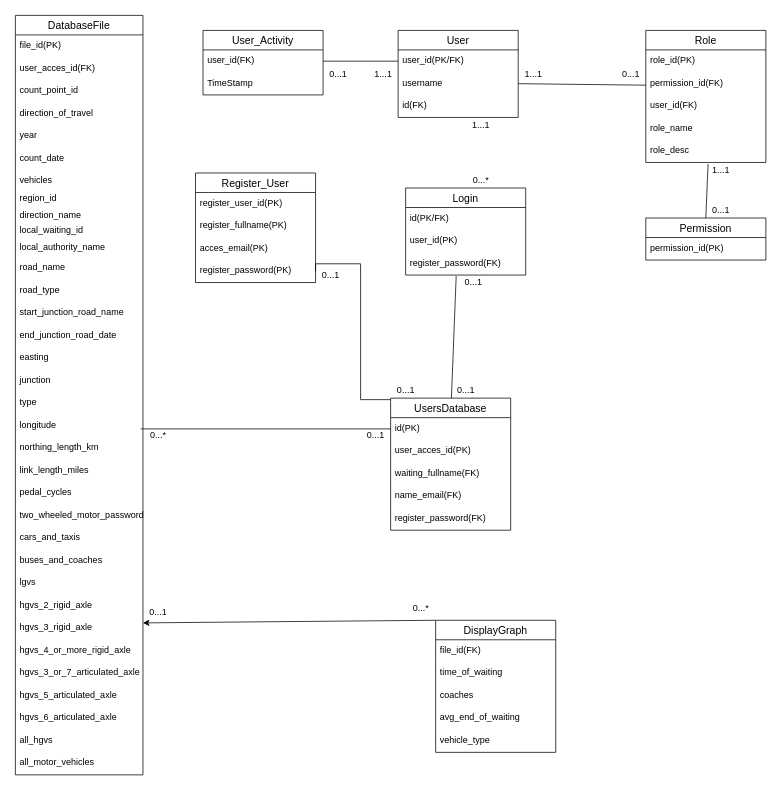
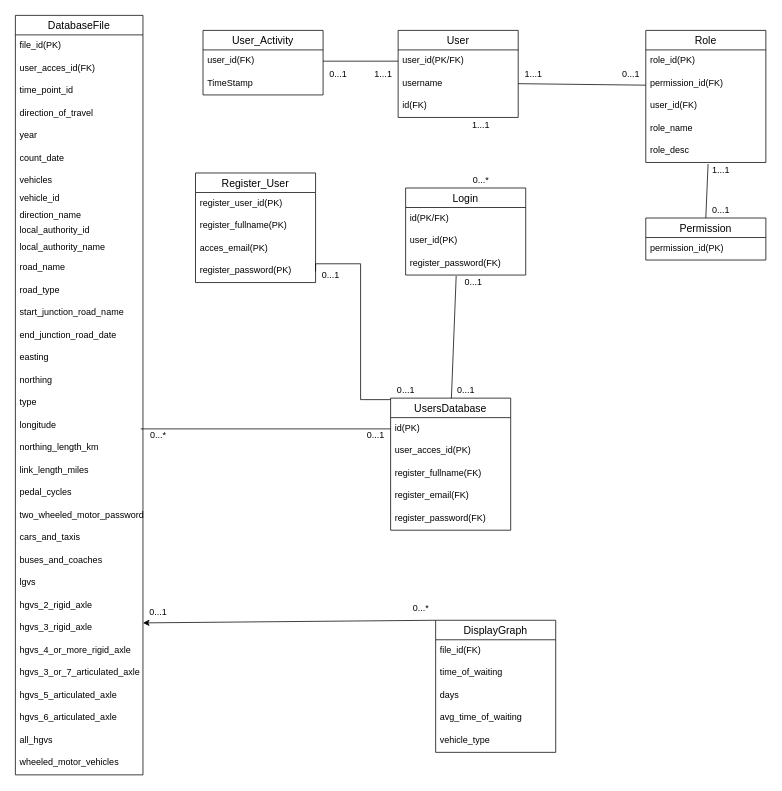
node "count_point_id": label "count_point_id" -> "time_point_id"
node "region_id": label "region_id" -> "vehicle_id"
node "local_waiting_id": label "local_waiting_id" -> "local_authority_id"
node "junction": label "junction" -> "northing"
node "waiting_fullname(FK)": label "waiting_fullname(FK)" -> "register_fullname(FK)"
node "name_email(FK)": label "name_email(FK)" -> "register_email(FK)"
node "coaches": label "coaches" -> "days"
node "avg_end_of_waiting": label "avg_end_of_waiting" -> "avg_time_of_waiting"
node "all_motor_vehicles": label "all_motor_vehicles" -> "wheeled_motor_vehicles"
